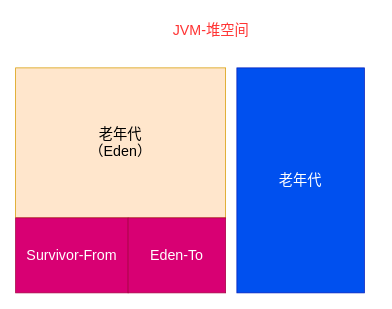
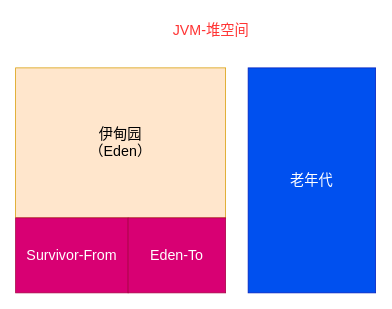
node "老年代（Eden）": label "老年代（Eden）" -> "伊甸园（Eden）"
node "老年代": moved (300, 180) -> (312, 180)
